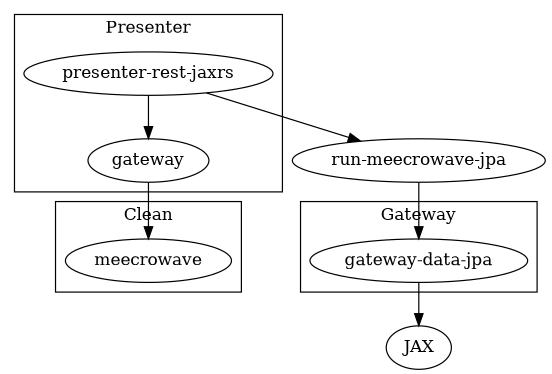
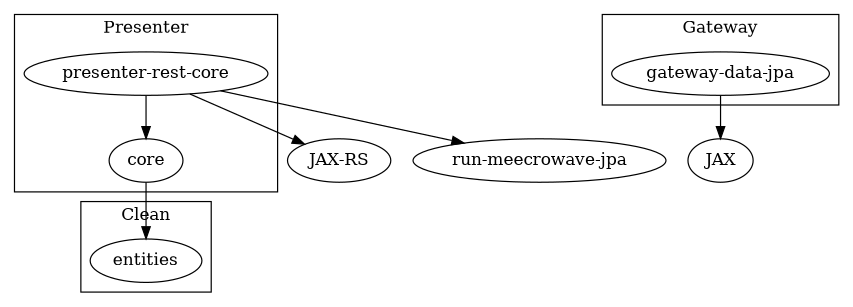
node "presenter-rest-jaxrs": label "presenter-rest-jaxrs" -> "presenter-rest-core"
node "gateway": label "gateway" -> "core"
node "JAX-RS": added
edge "run-meecrowave-jpa" -> "gateway-data-jpa": removed
node "meecrowave": label "meecrowave" -> "entities"
